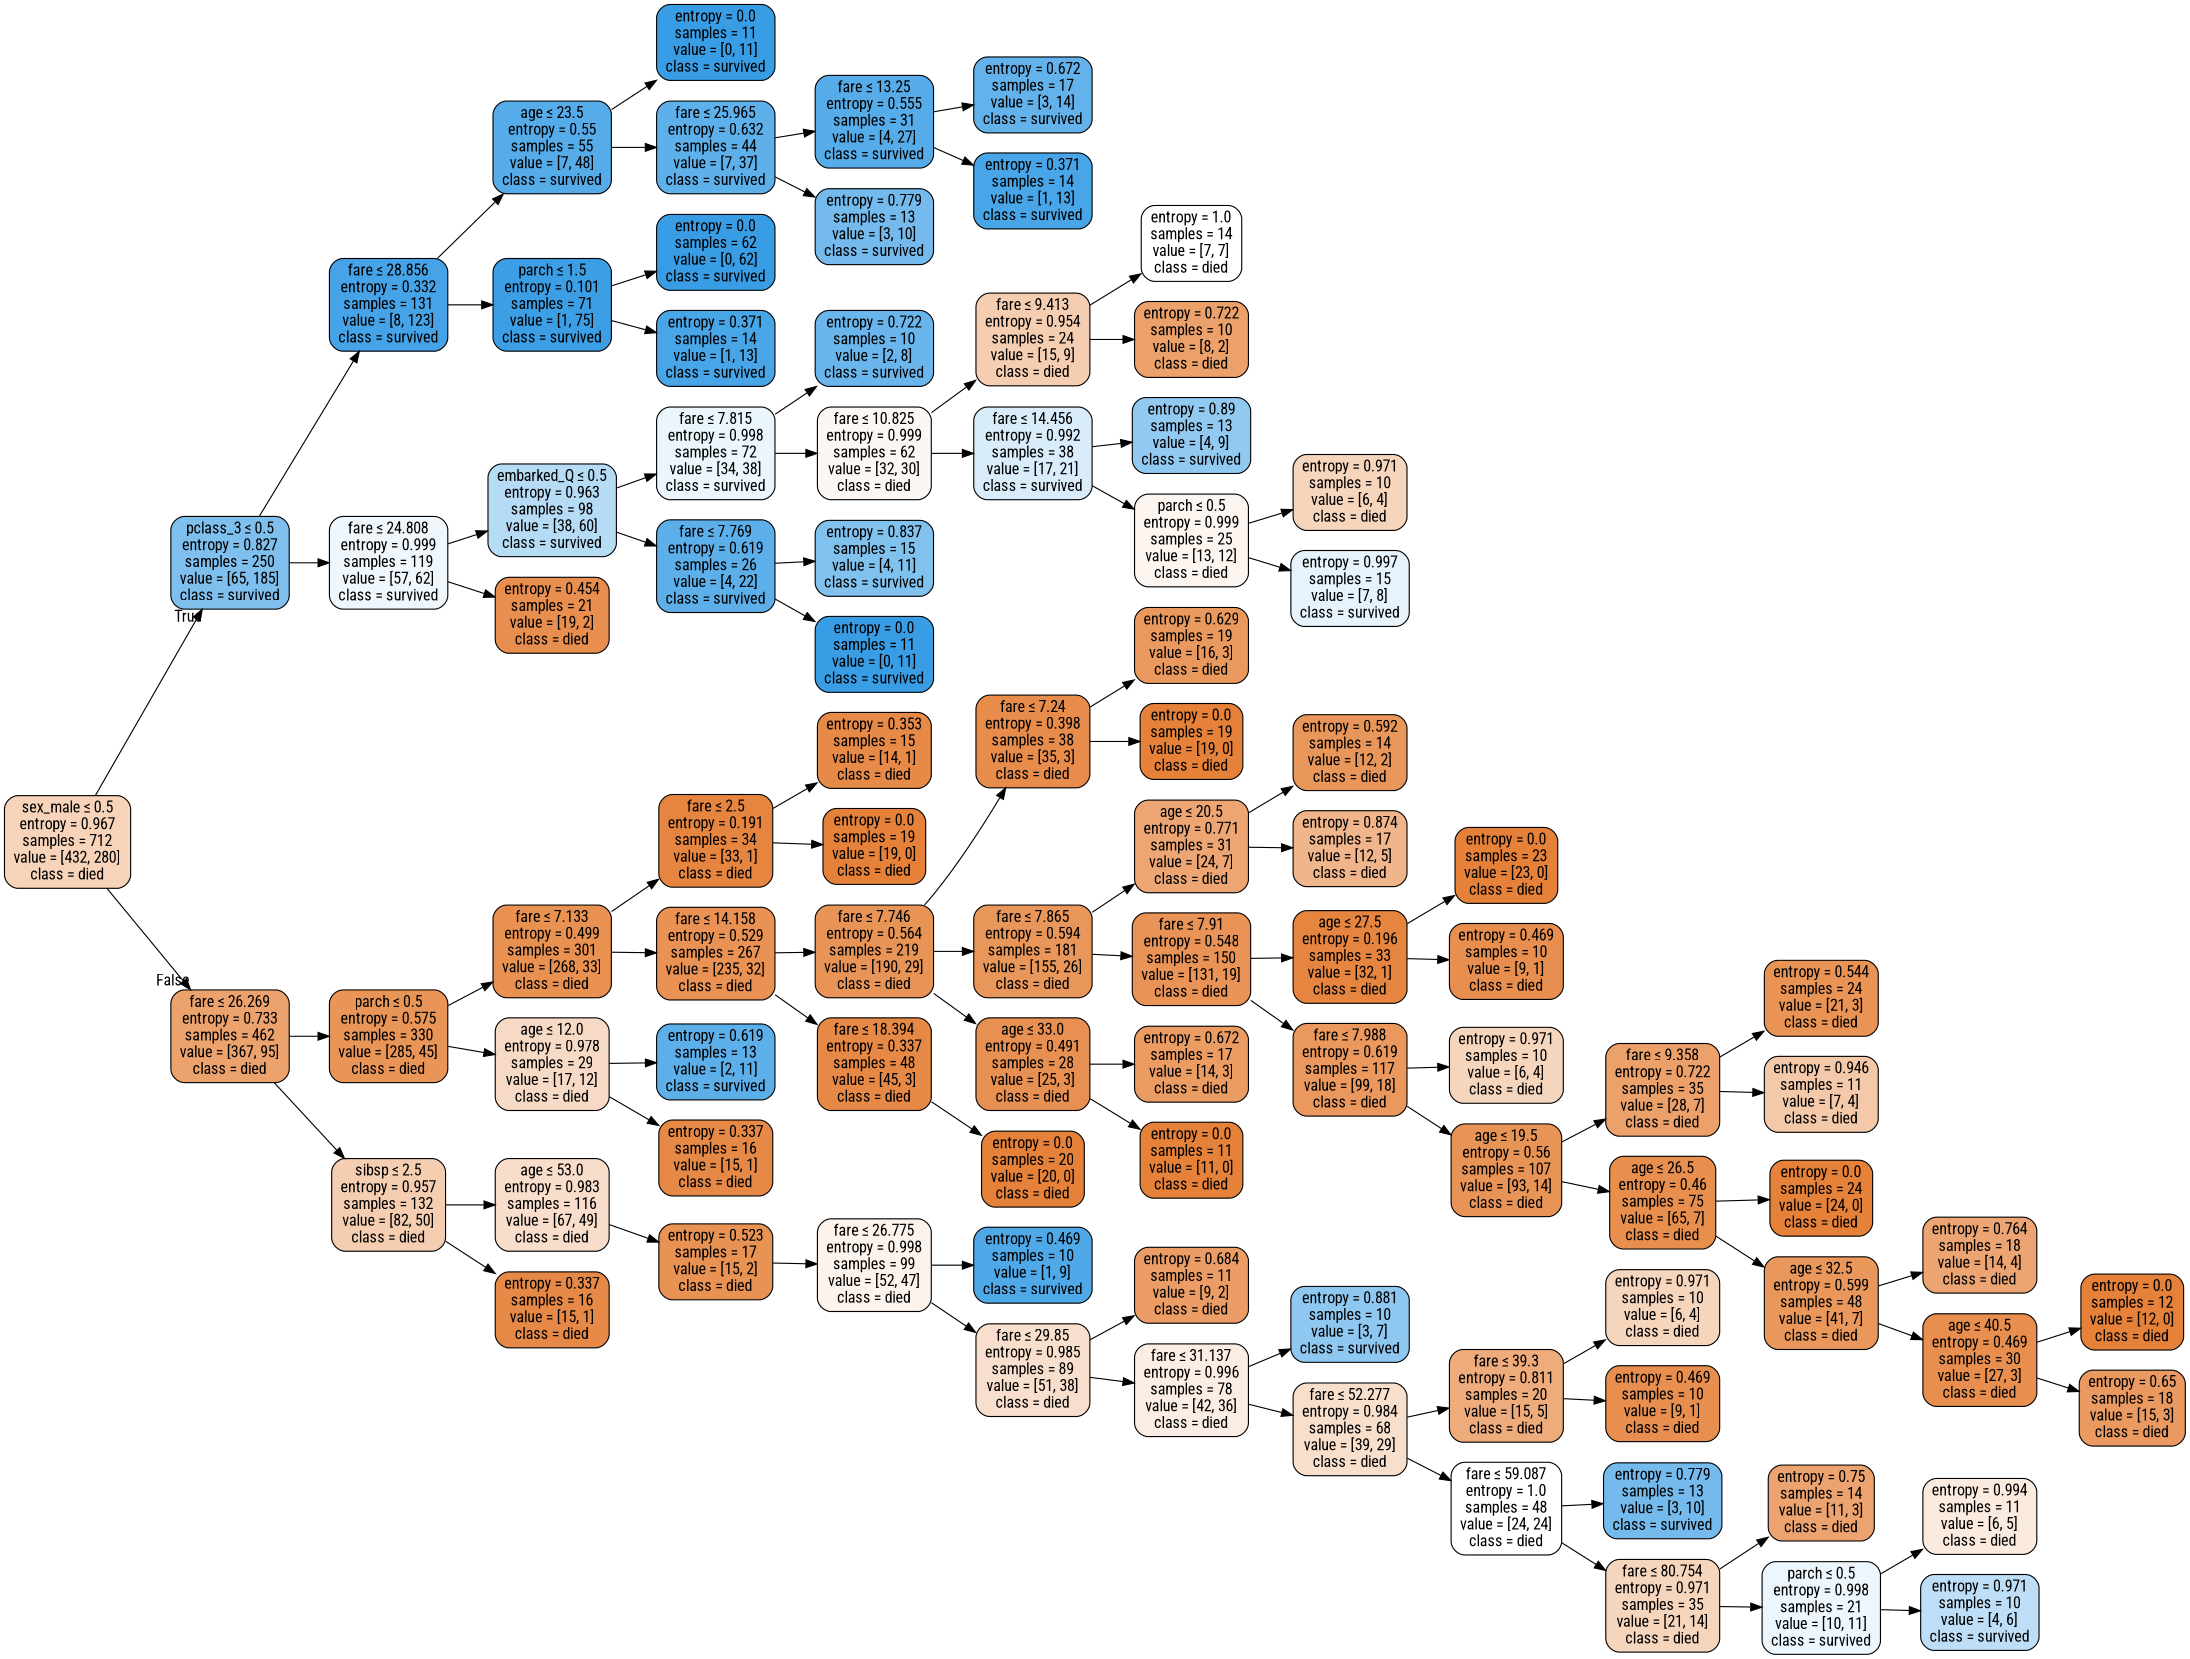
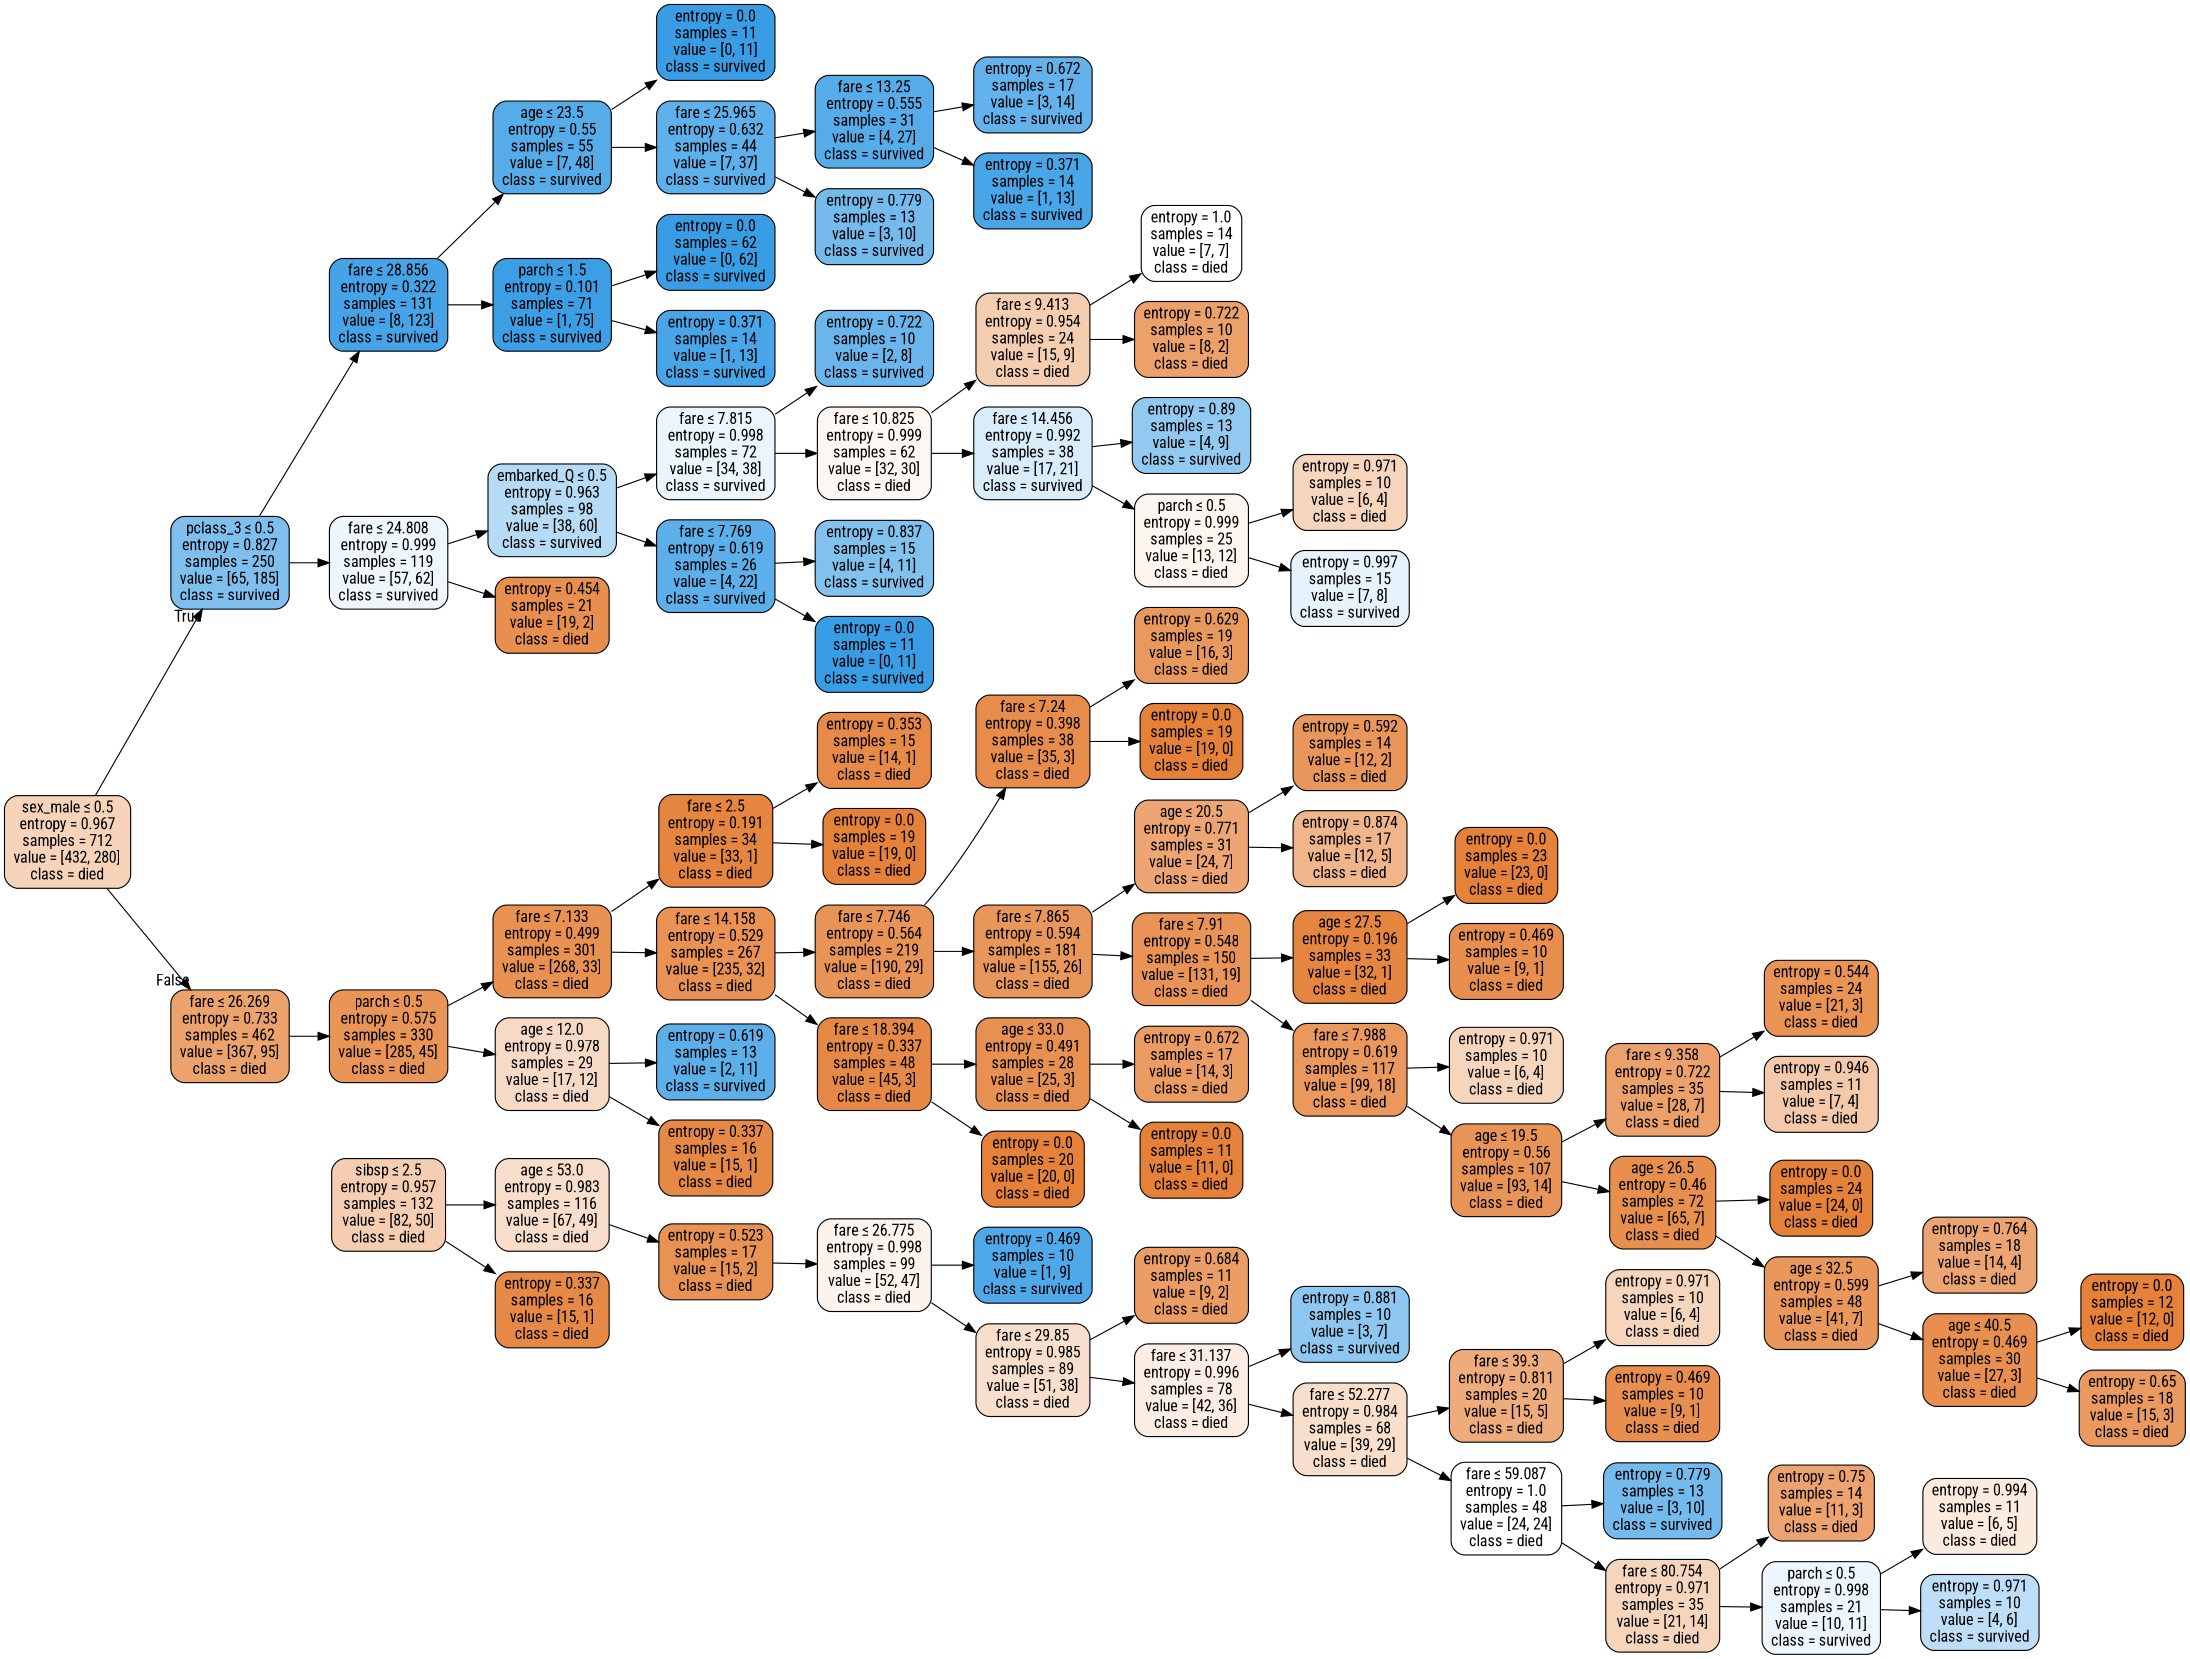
node "fare ≤ 28.856": text "entropy = 0.332" -> "entropy = 0.322"
edge "fare ≤ 7.746" -> "age ≤ 33.0": now "fare ≤ 18.394" -> "age ≤ 33.0"
edge "fare ≤ 26.269" -> "sibsp ≤ 2.5": removed
node "age ≤ 26.5": text "samples = 75" -> "samples = 72"
